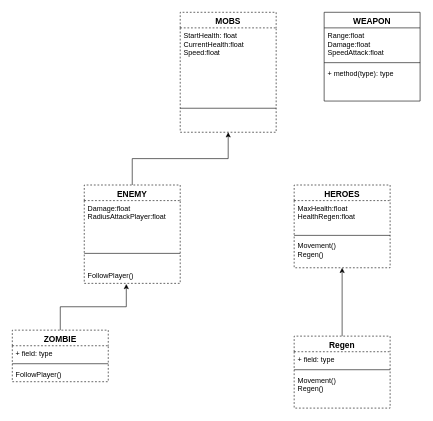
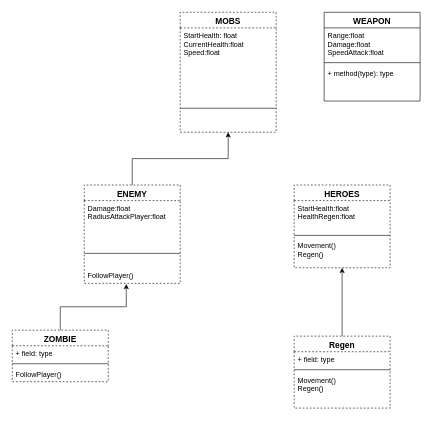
node "MaxHealth:float HealthRegen:float": label "MaxHealth:float HealthRegen:float" -> "StartHealth:float HealthRegen:float"
